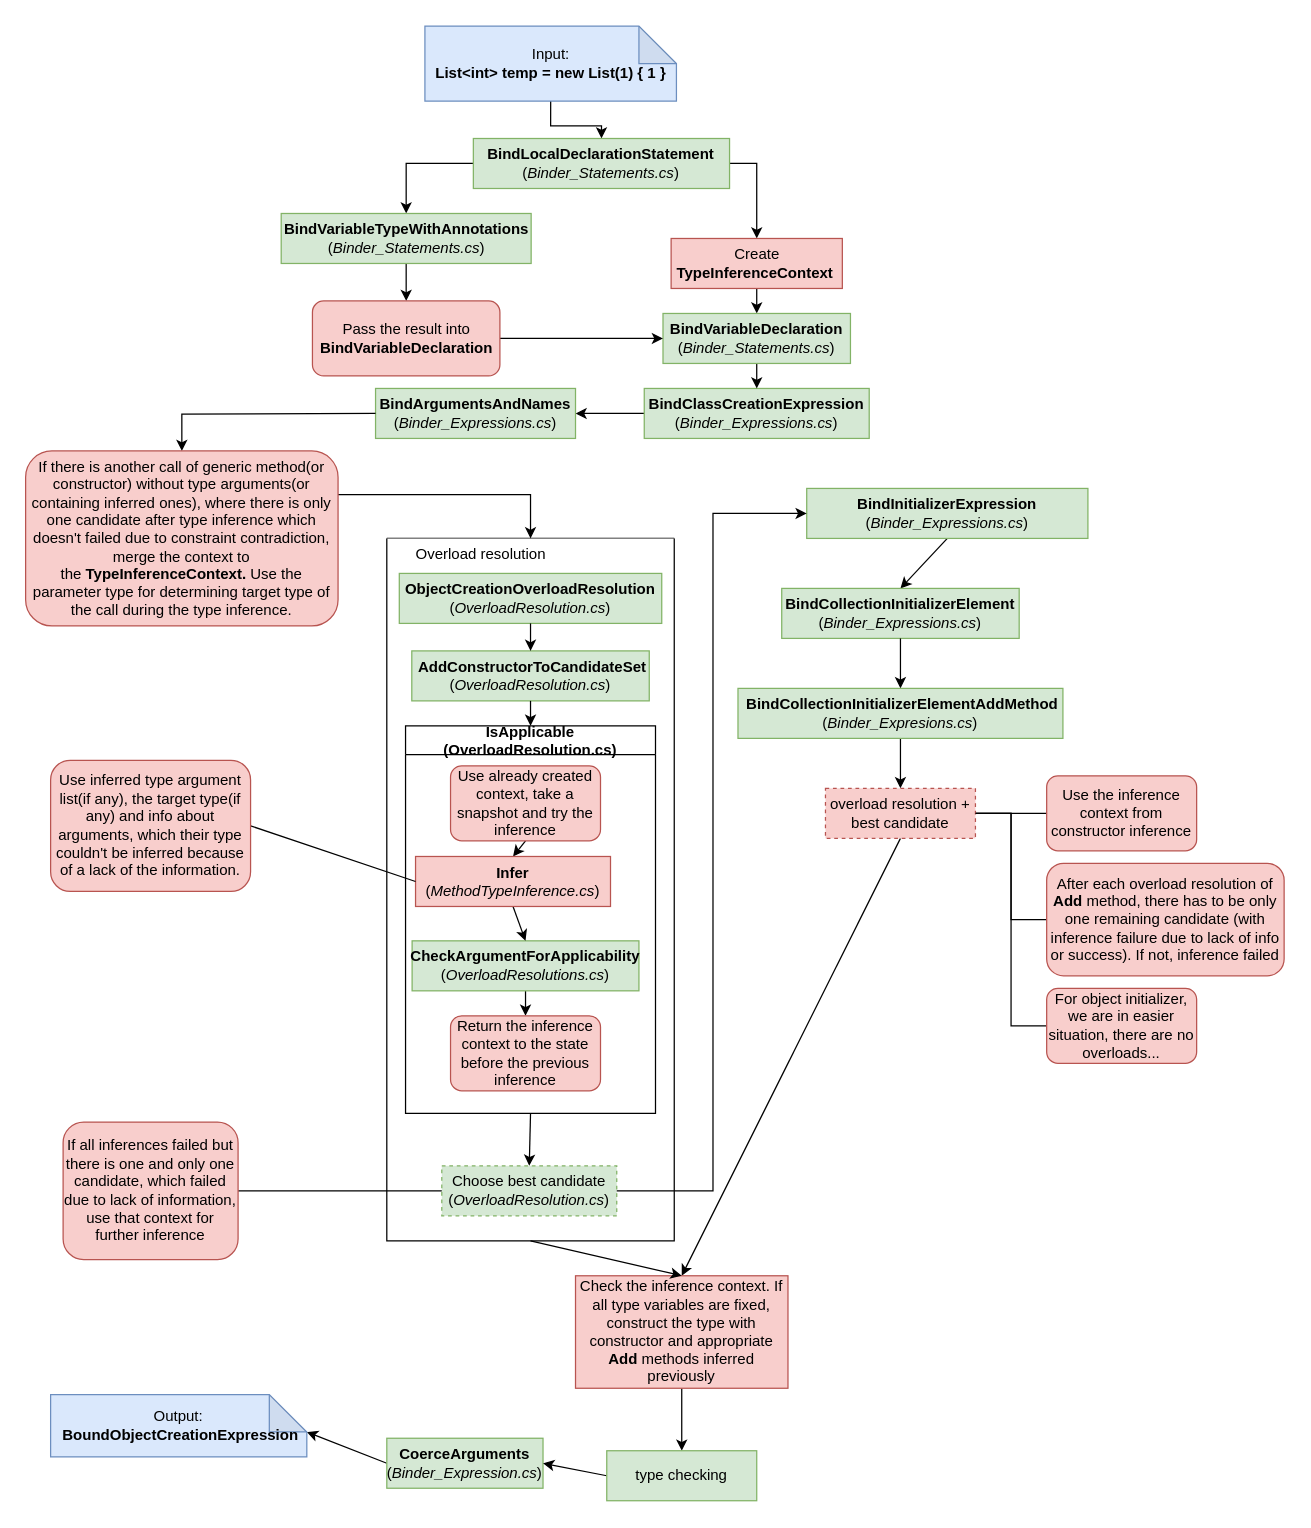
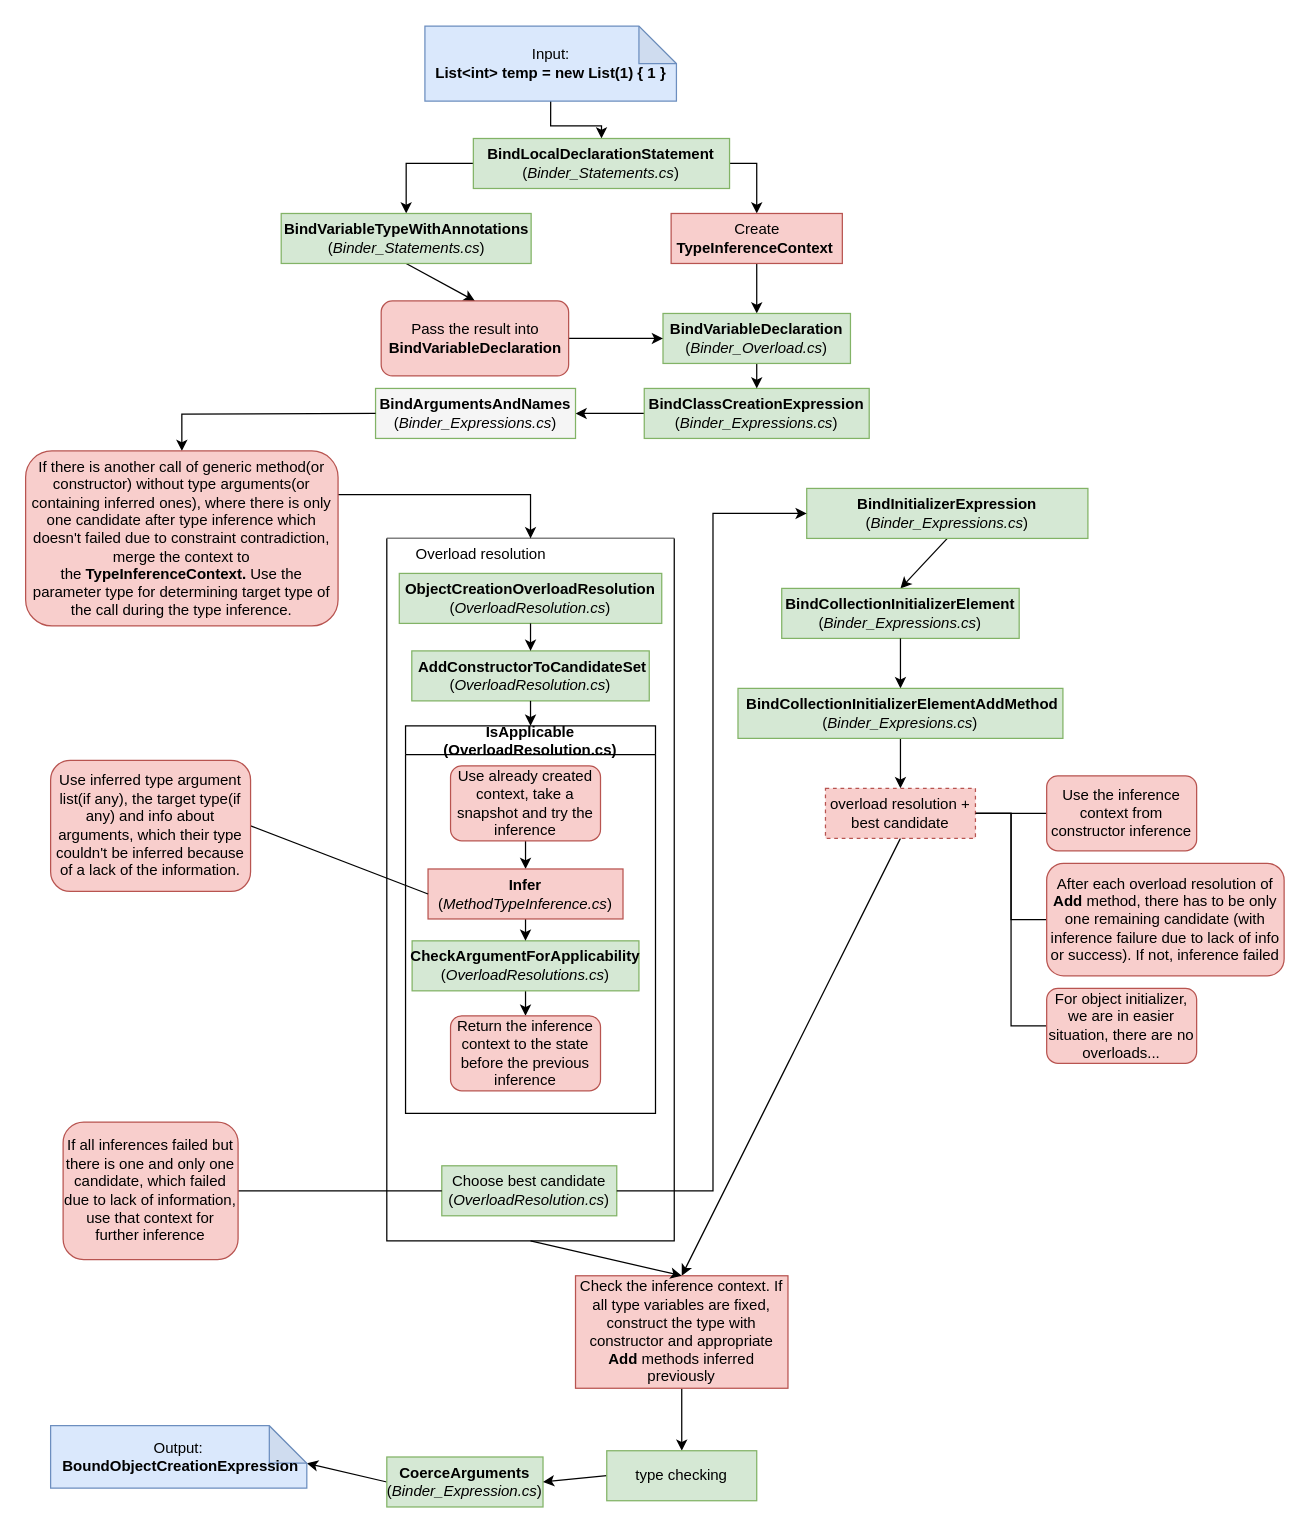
node "Create TypeInferenceContext": moved (757, 263) -> (757, 238)
node "Pass the result into BindVariableDeclaration": moved (406, 338) -> (475, 338)
node "BindVariableDeclaration (Binder_Statements.cs)": label "BindVariableDeclaration (Binder_Statements.cs)" -> "BindVariableDeclaration (Binder_Overload.cs)"
node "BindArgumentsAndNames (Binder_Expressions.cs)": fillcolor #d5e8d4 -> #f5f5f5
node "Infer (MethodTypeInference.cs)": moved (513, 881) -> (526, 894)
edge "IsApplicable (OverloadResolution.cs)" -> "Choose best candidate (OverloadResolution.cs)": removed
node "Choose best candidate (OverloadResolution.cs)": style dashed -> solid
node "Output: BoundObjectCreationExpression": moved (179, 1426) -> (179, 1457)
node "CoerceArguments (Binder_Expression.cs)": moved (465, 1463) -> (465, 1482)
